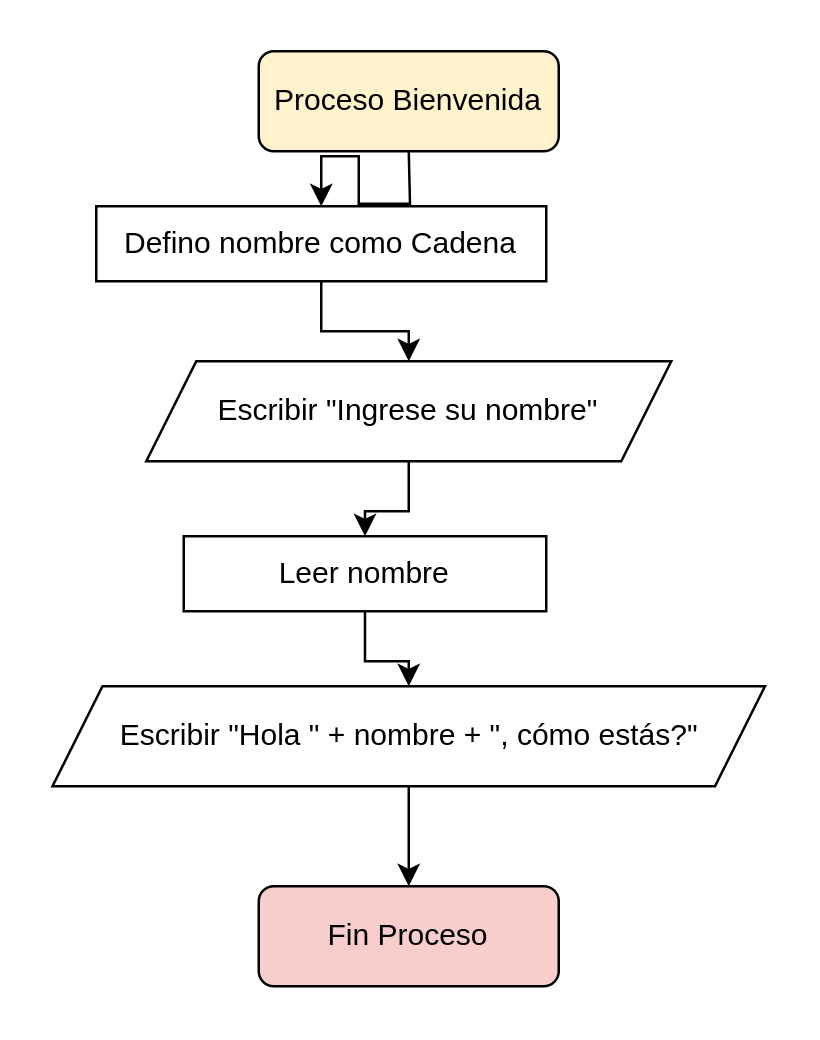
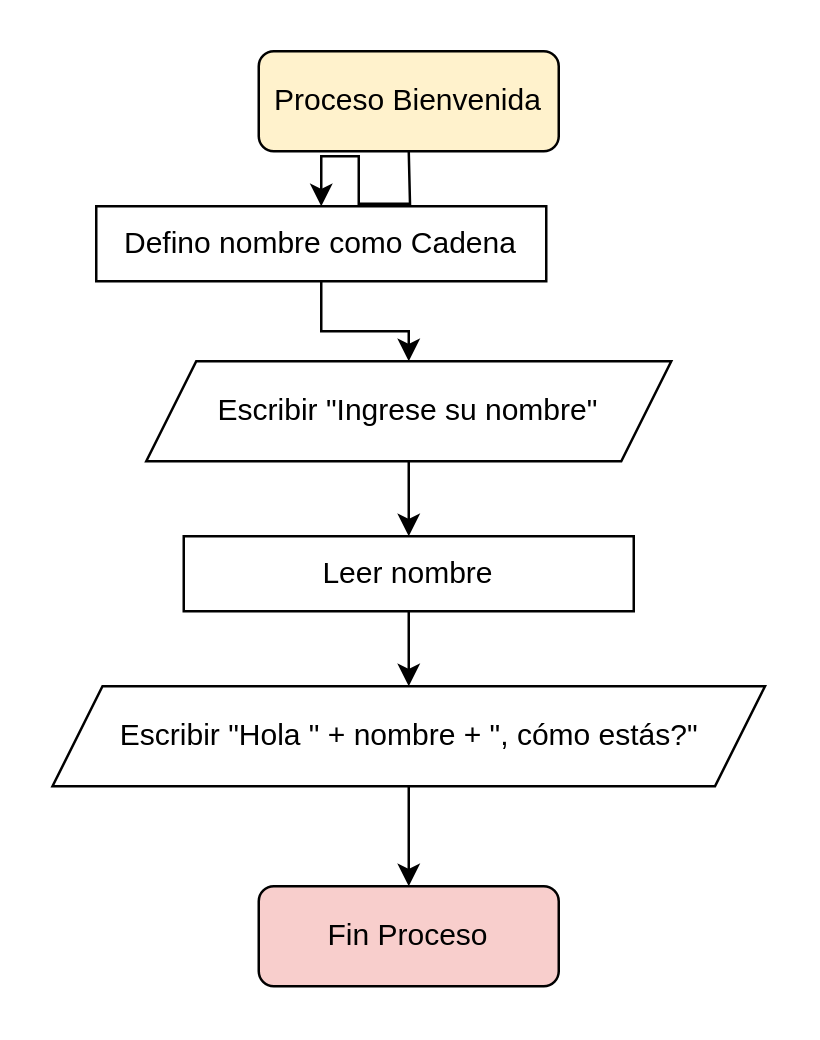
node "Leer nombre": size 363x75 -> 450x75
